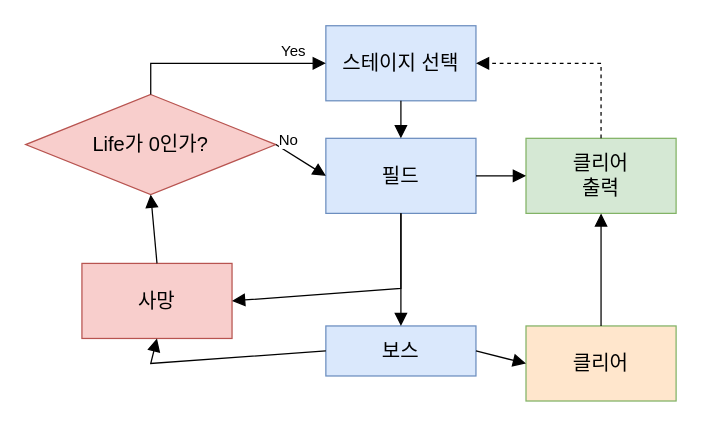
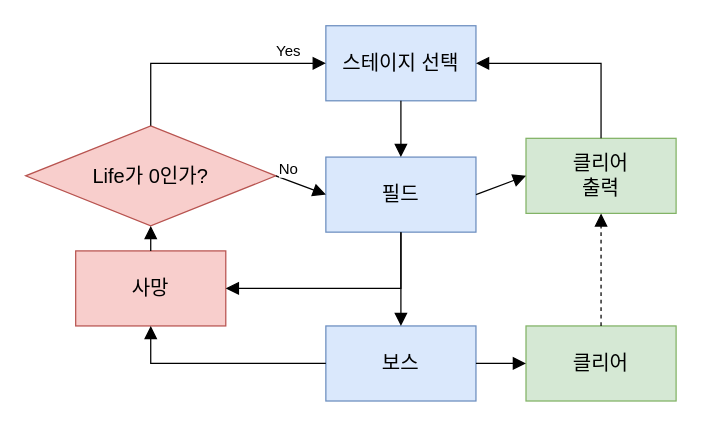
edge "클리어 출력" -> "스테이지 선택": style dashed -> solid
node "Life가 0인가?": moved (151, 144) -> (151, 176)
node "필드": moved (401, 176) -> (401, 194)
edge "클리어" -> "클리어 출력": style solid -> dashed
node "사망": moved (157, 301) -> (151, 288)
node "보스": size 150x50 -> 150x75
node "클리어": fillcolor #ffe6cc -> #d5e8d4
